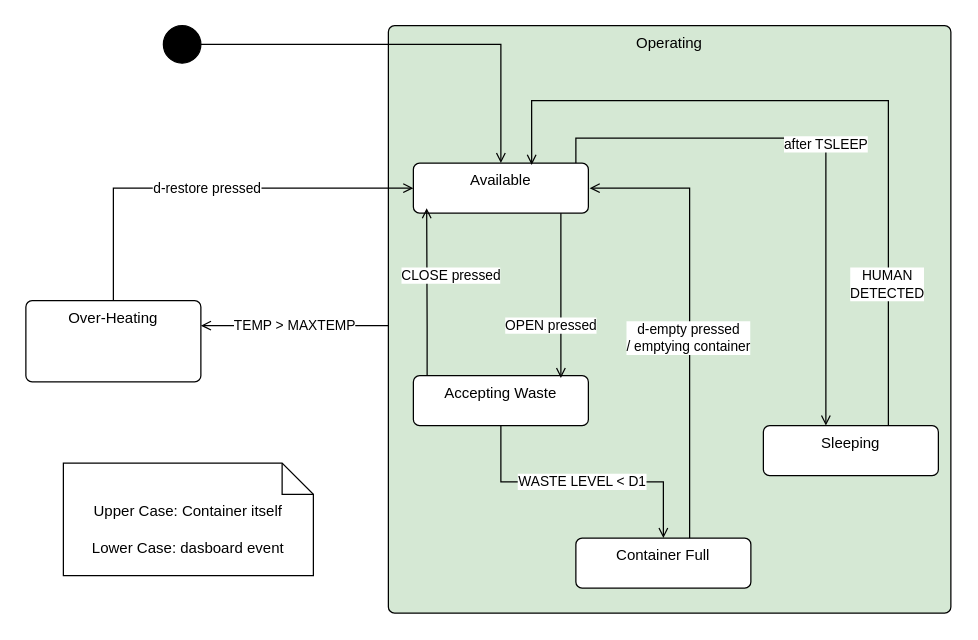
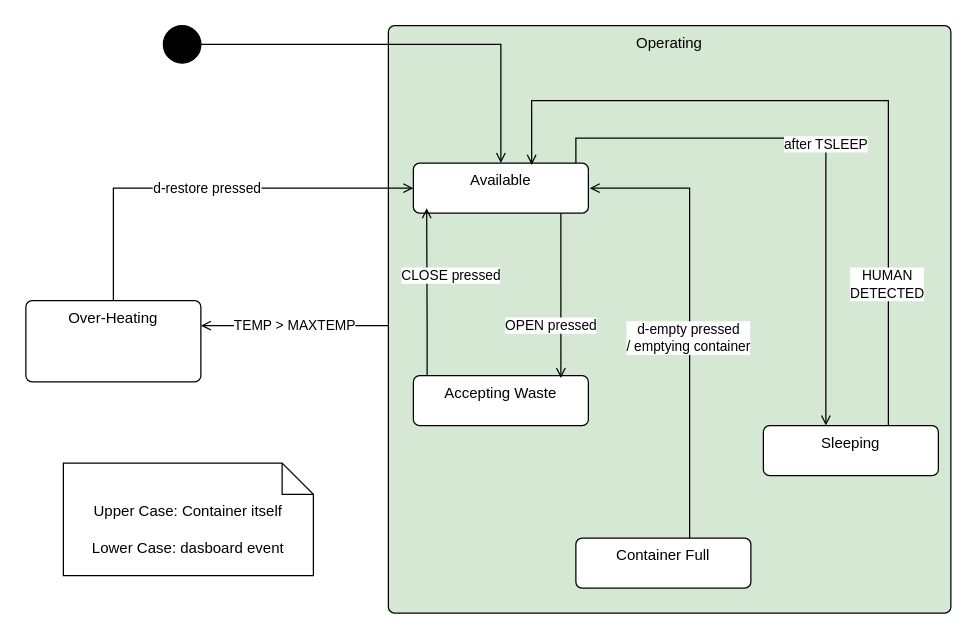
edge "Accepting Waste" -> "Container Full": removed, label "WASTE LEVEL < D1"
